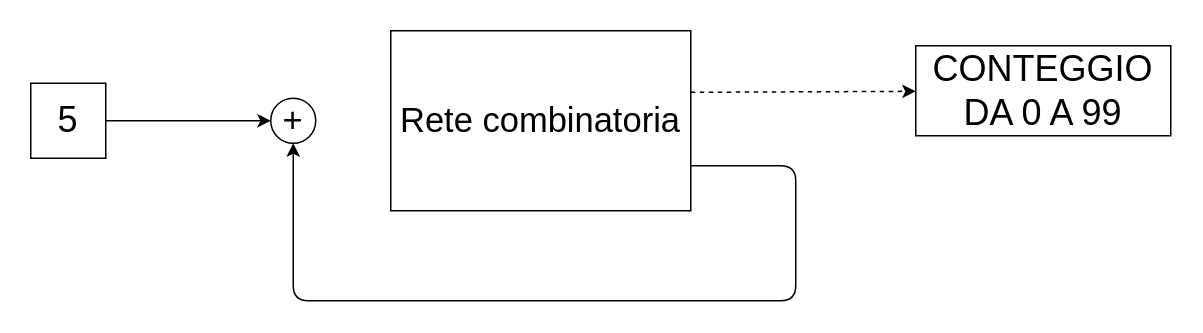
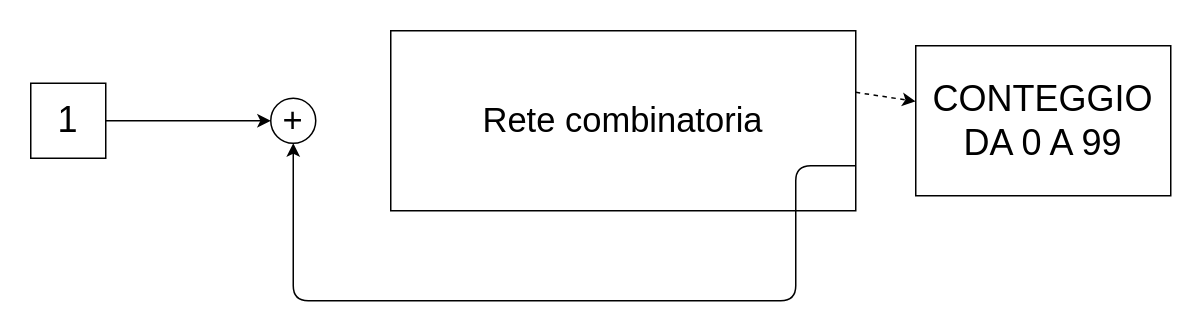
node "CONTEGGIO DA 0 A 99": size 255x90 -> 255x150
node "5": label "5" -> "1"
node "Rete combinatoria": size 300x180 -> 465x180
